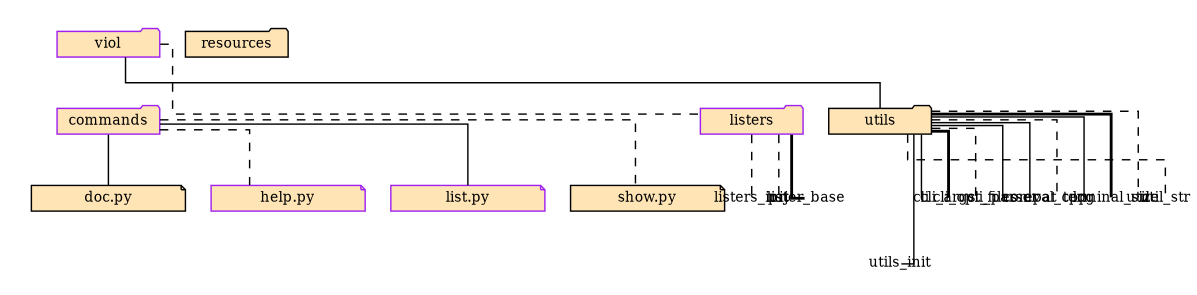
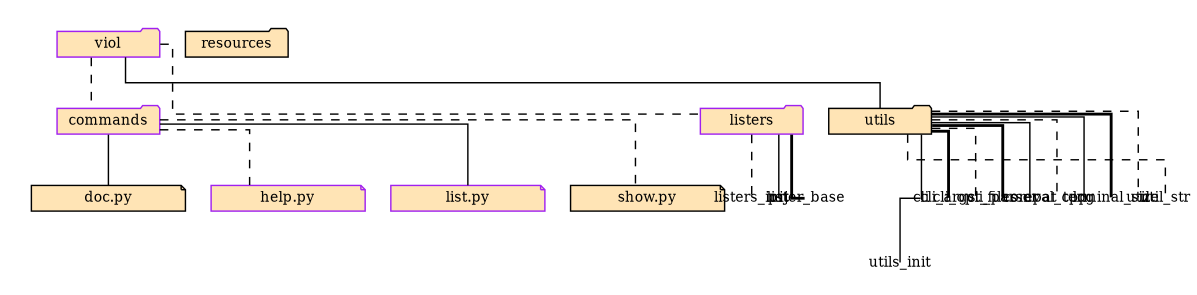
edge "viol" -- "commands": added
edge "utils" -- "cli_parser": style solid -> bold
edge "listers" -- "prj": style dashed -> solid
edge "utils" -- "utils_init": now "cli" -- "utils_init"
